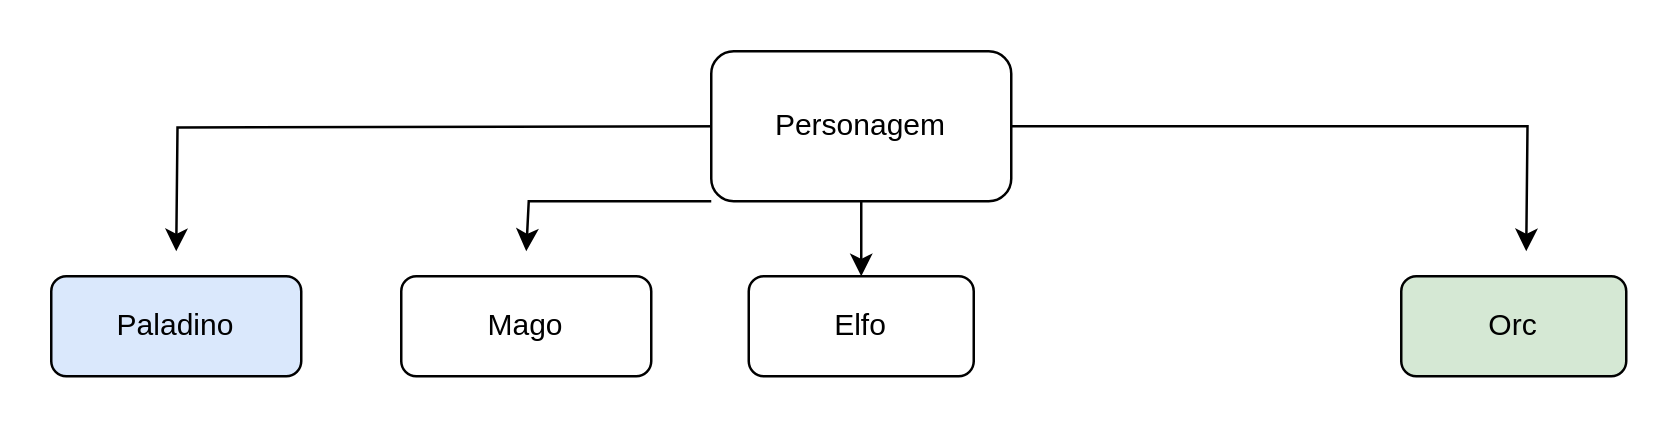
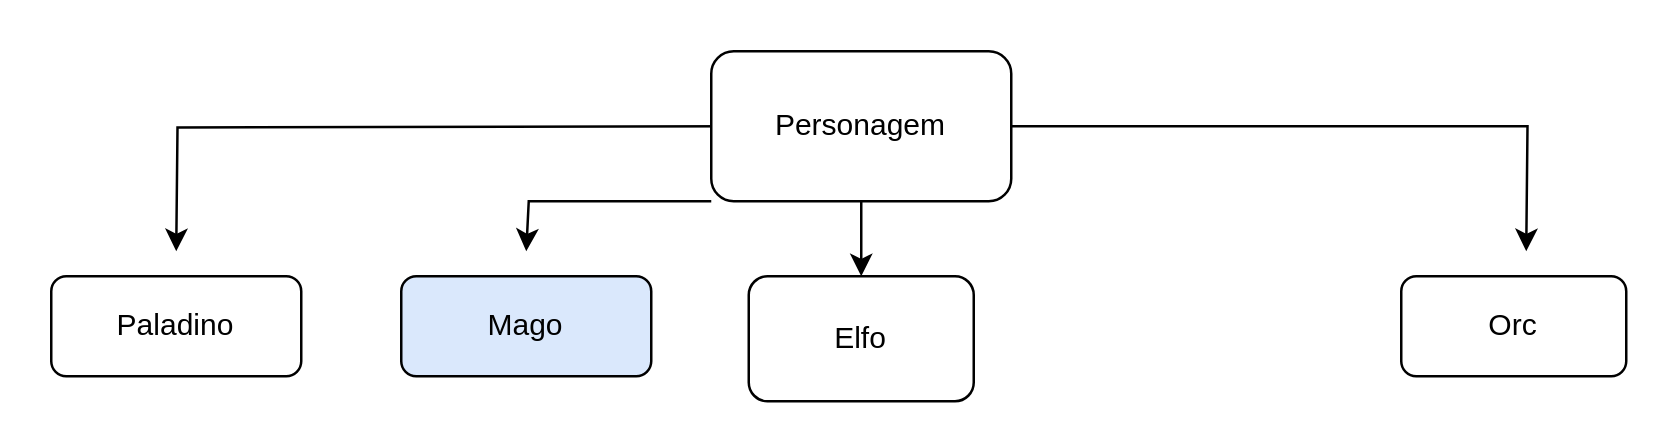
node "Paladino": fillcolor #dae8fc -> #ffffff
node "Mago": fillcolor #ffffff -> #dae8fc
node "Elfo": size 225x100 -> 225x125
node "Orc": fillcolor #d5e8d4 -> #ffffff
